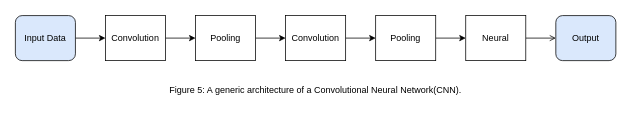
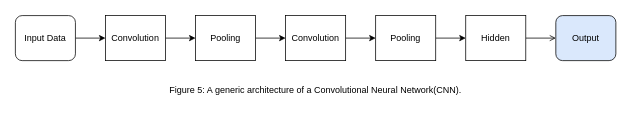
node "Input Data": fillcolor #dae8fc -> #ffffff
node "Neural": label "Neural" -> "Hidden"
